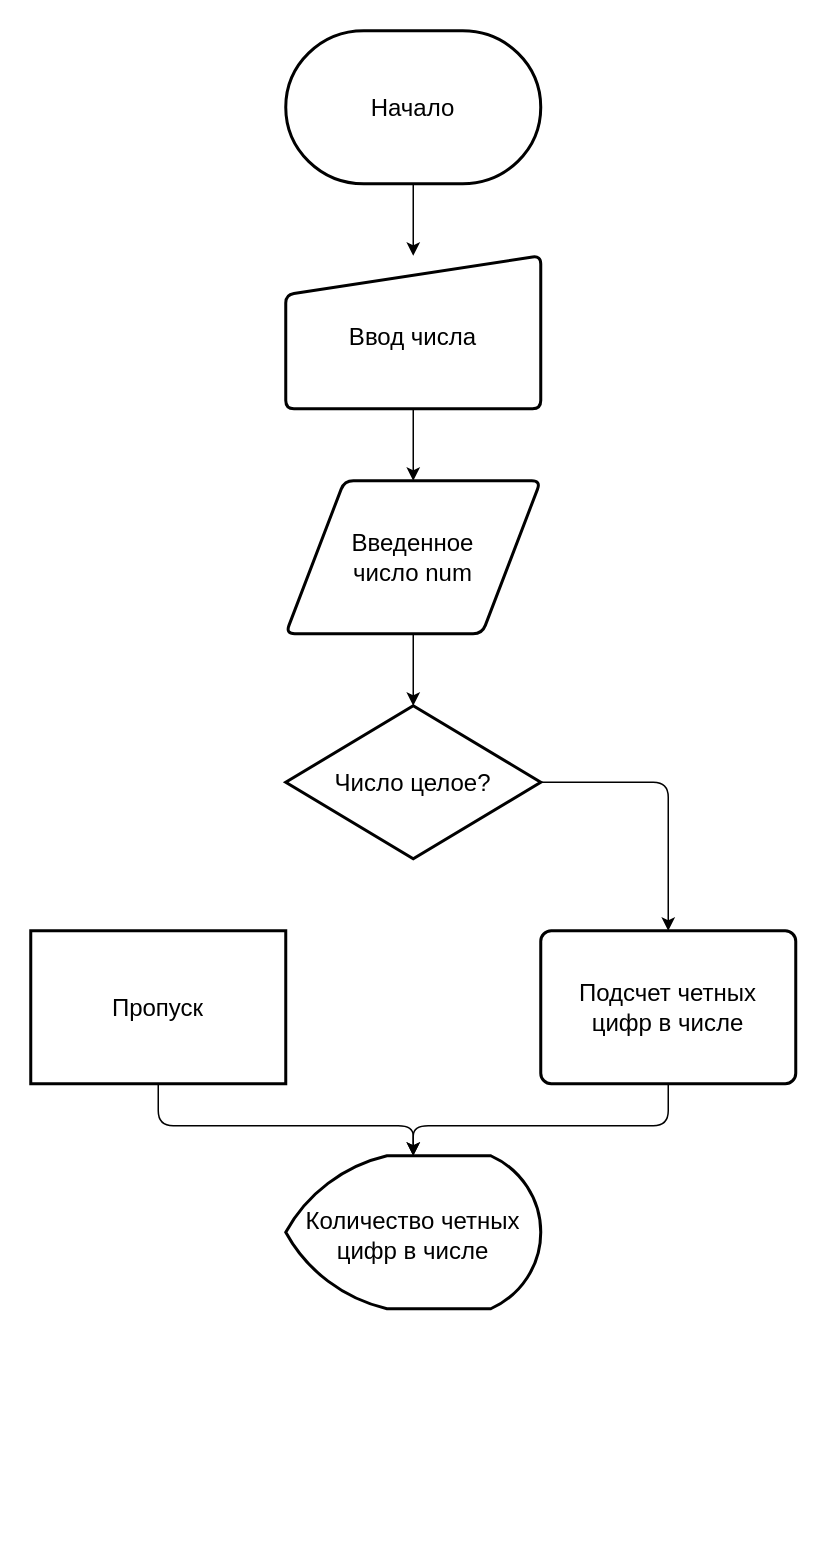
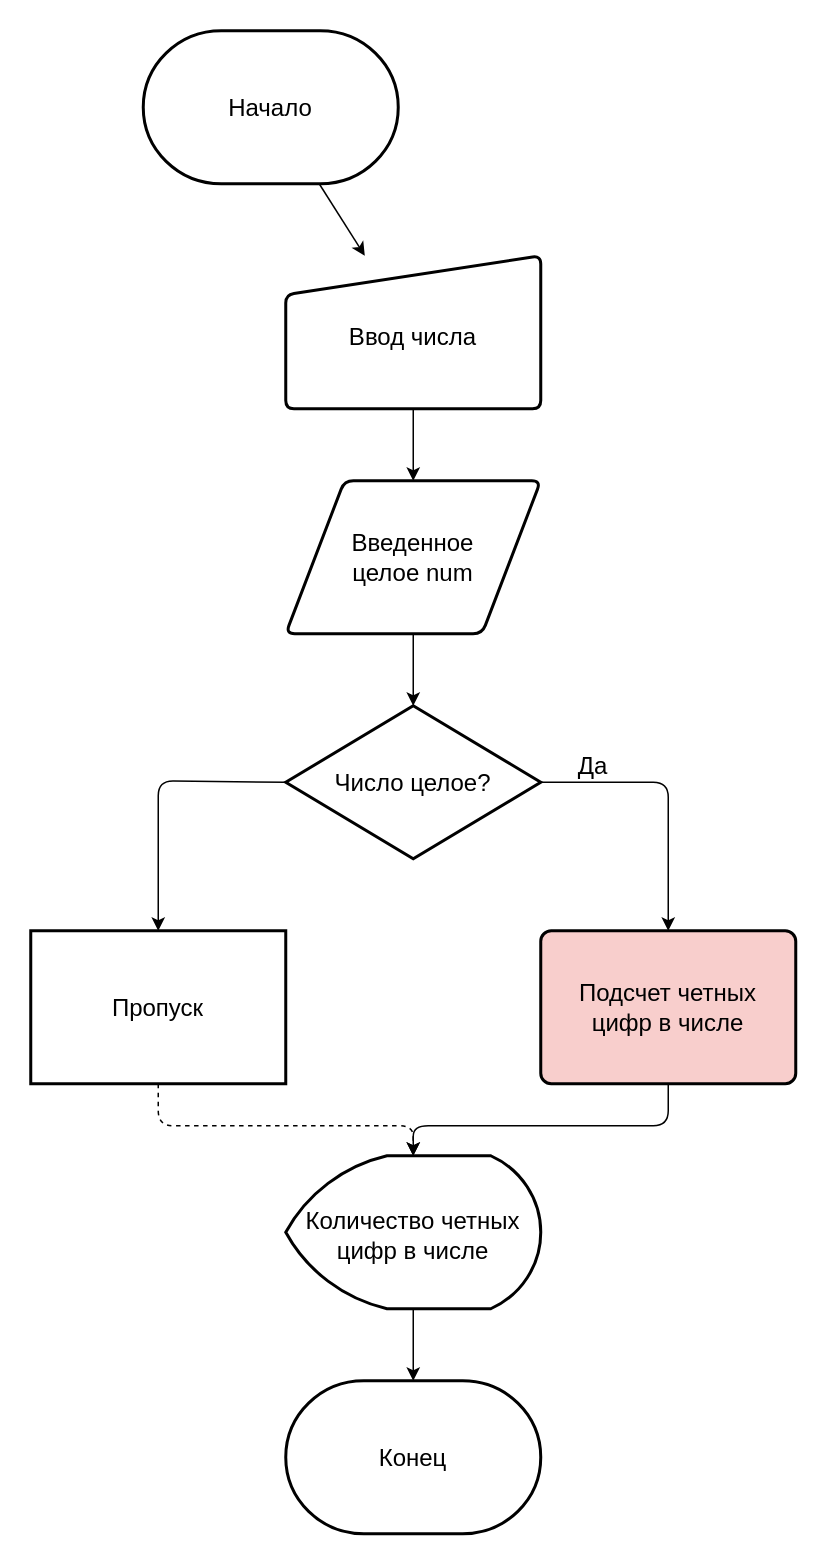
node "Начало": moved (413, 107) -> (271, 107)
node "Введенное число num": label "Введенное число num" -> "Введенное целое num"
node "Да": added
edge "Число целое?" -> "Пропуск": added
node "Подсчет четных цифр в числе": fillcolor #ffffff -> #f8cecc
edge "Пропуск" -> "Количество четных цифр в числе": style solid -> dashed
edge "Количество четных цифр в числе" -> "Конец": added
node "Конец": added
